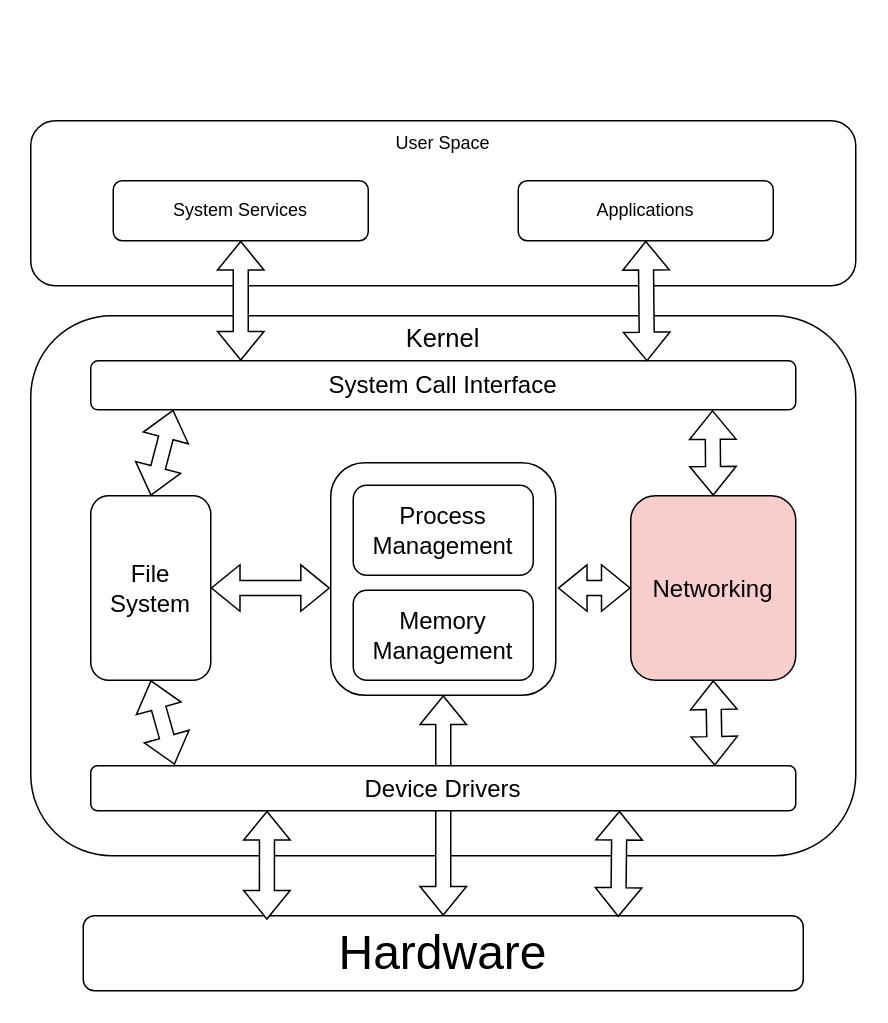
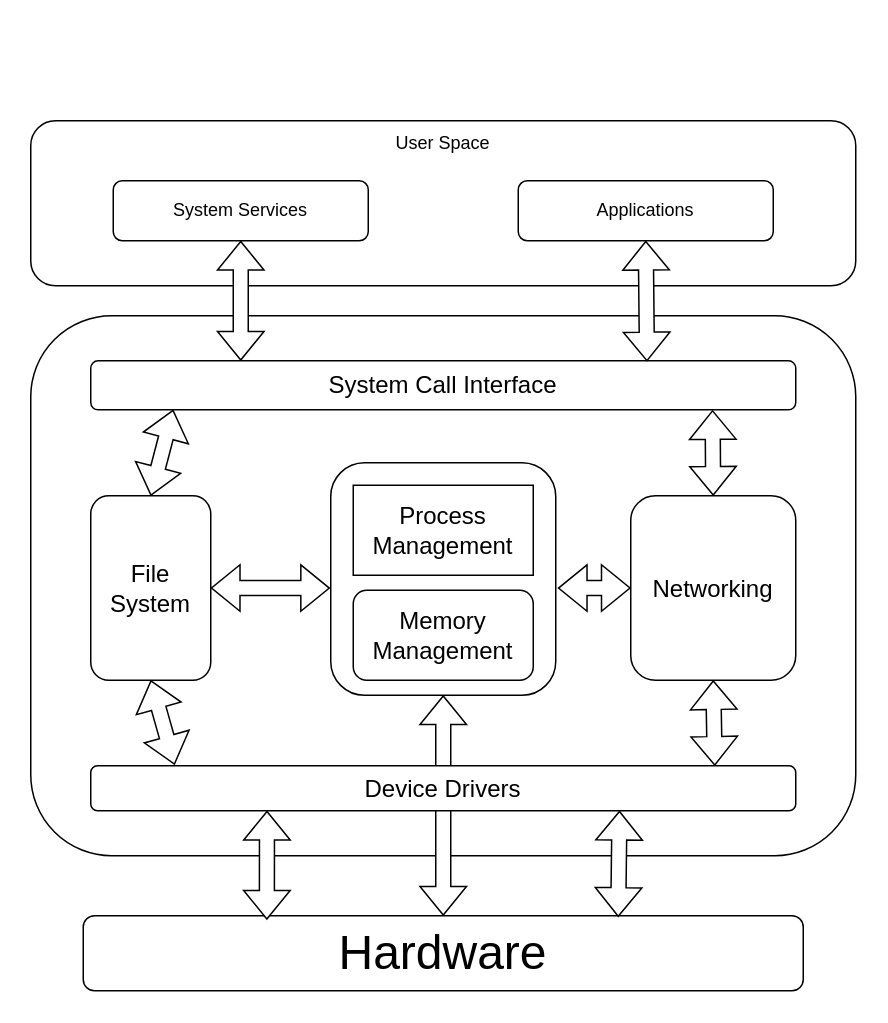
node "Kernel": removed
node "Process Management": shape rounded rectangle -> rectangle
node "Networking": fillcolor #f8cecc -> #ffffff
